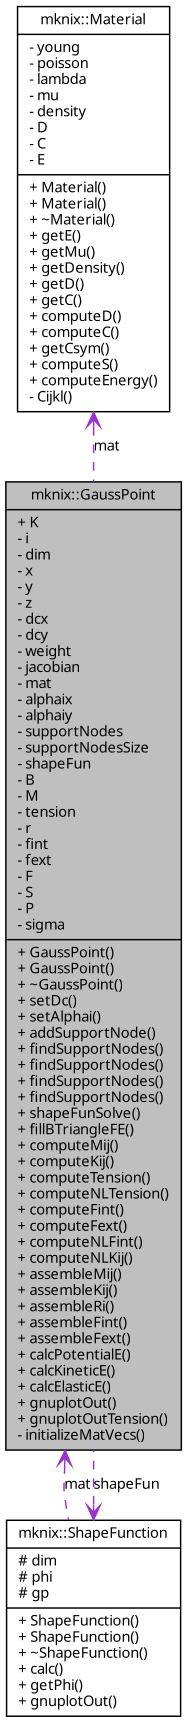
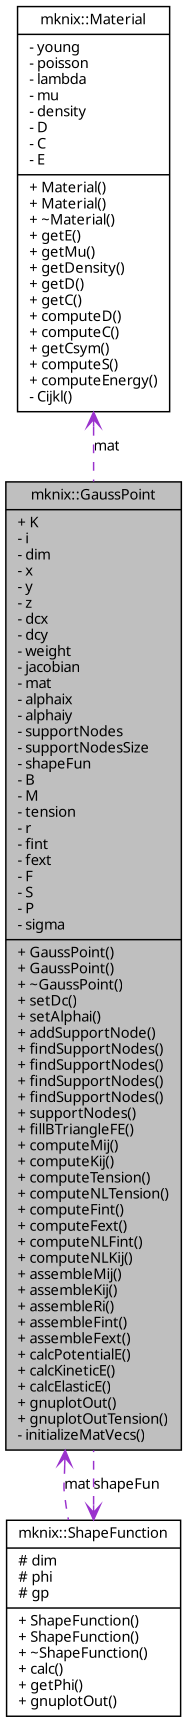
node "mknix::GaussPoint": text "+ shapeFunSolve()" -> "+ supportNodes()"
